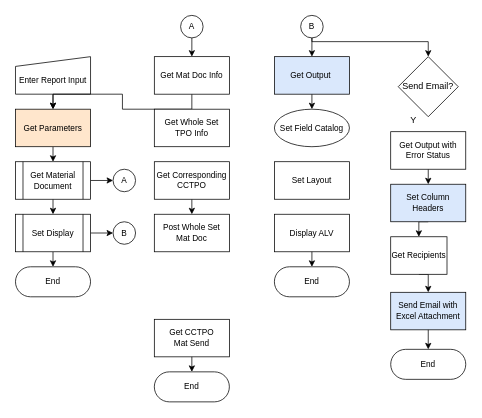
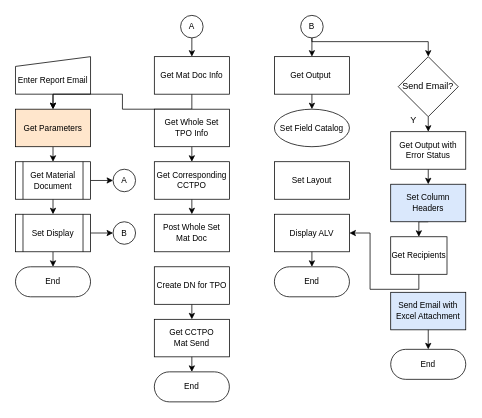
node "Enter Report Input": label "Enter Report Input" -> "Enter Report Email"
node "Get Output": fillcolor #dae8fc -> #ffffff
edge "Send Email?" -> "Get Output with Error Status": added
edge "Get Whole Set TPO Info" -> "Get Corresponding CCTPO": added
edge "Get Recipients" -> "Send Email with Excel Attachment": now "Get Recipients" -> "Display ALV"
node "Create DN for TPO": added
edge "Create DN for TPO" -> "Get CCTPO Mat Send": added
